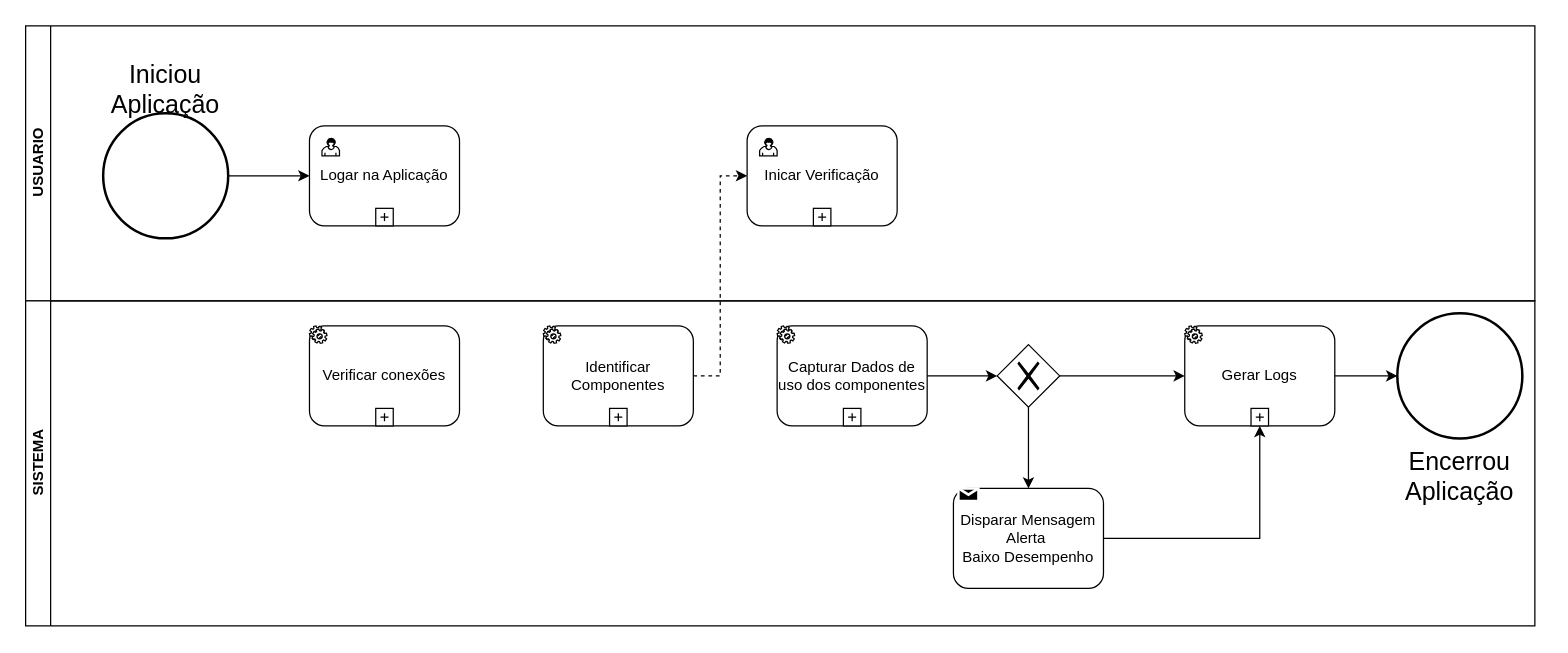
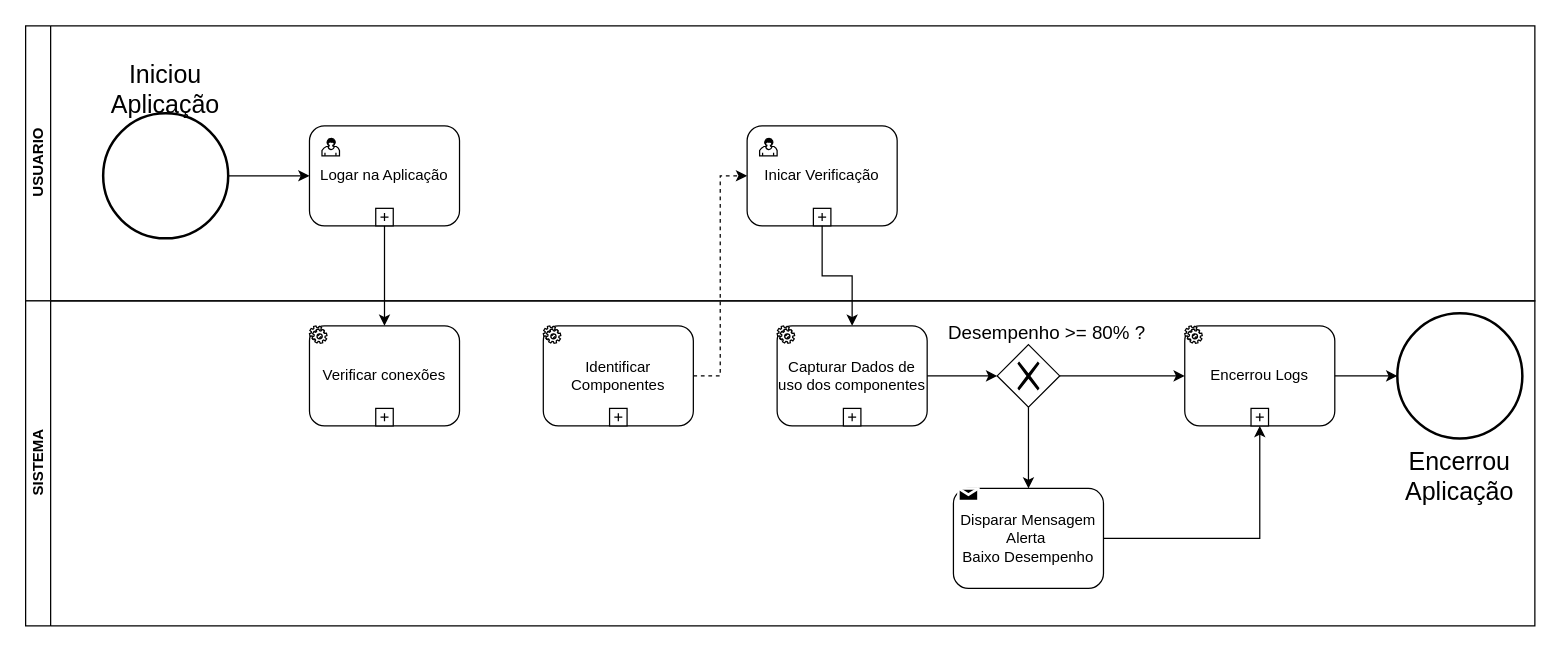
edge "Logar na Aplicação" -> "Verificar conexões": added
edge "Inicar Verificação" -> "Capturar Dados de uso dos componentes": added
node "Desempenho >= 80% ?": added
node "Gerar Logs": label "Gerar Logs" -> "Encerrou Logs"
